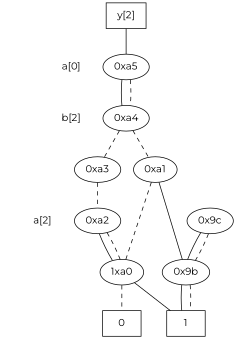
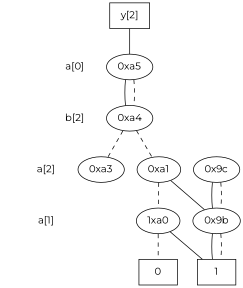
node "a[1]": added
node "0xa2": removed
